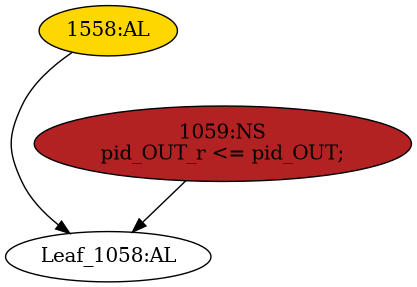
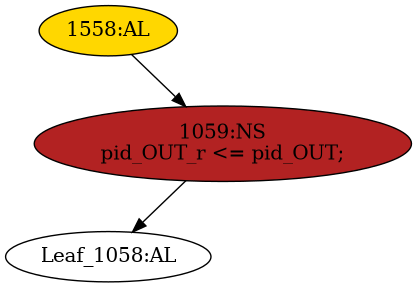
edge "1558:AL" -> "Leaf_1058:AL": now "1558:AL" -> "1059:NS pid_OUT_r <= pid_OUT;"
